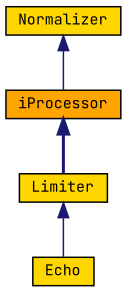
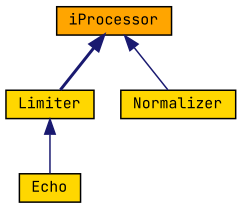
edge "iProcessor" -> "Normalizer": reversed
